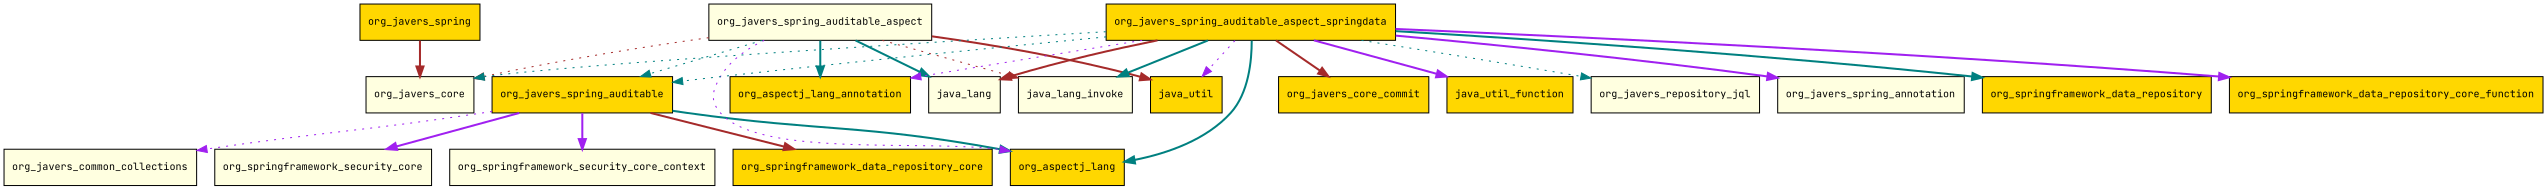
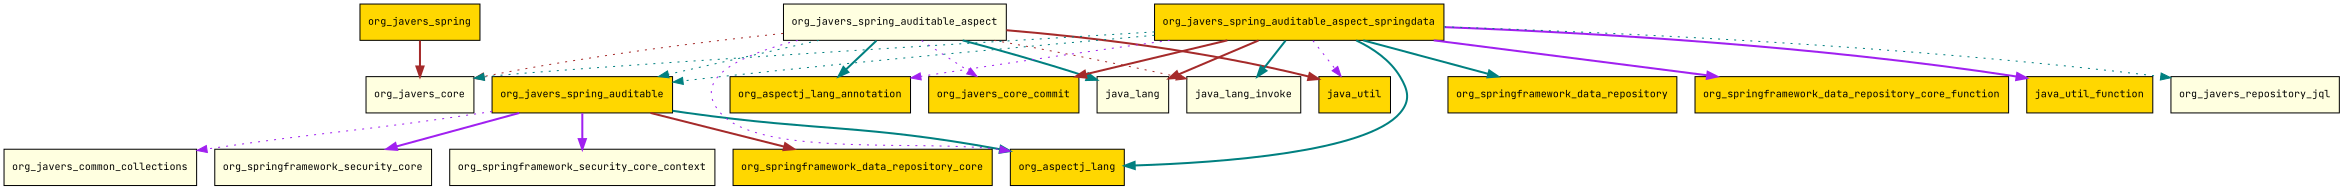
edge "org_javers_spring_auditable_aspect" -> "org_javers_core_commit": added
node "org_javers_spring_annotation": removed
